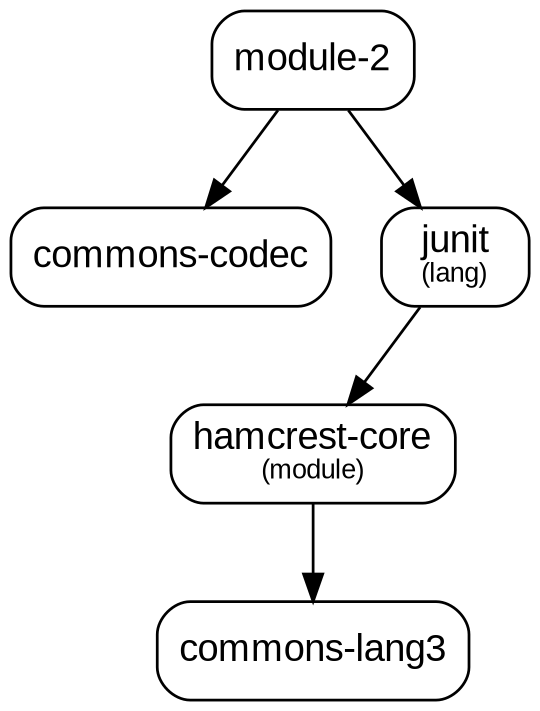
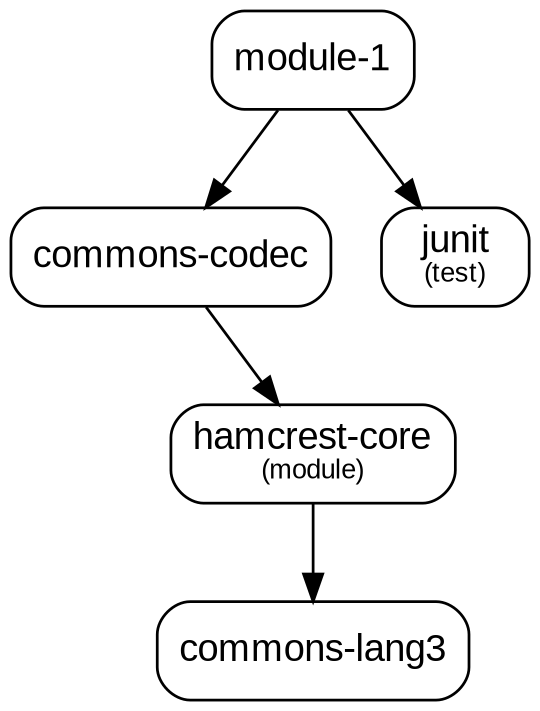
node "module-2": label "module-2" -> "module-1"
node "junit": text "(lang)" -> "(test)"
edge "junit" -> "hamcrest-core": now "commons-codec" -> "hamcrest-core"
